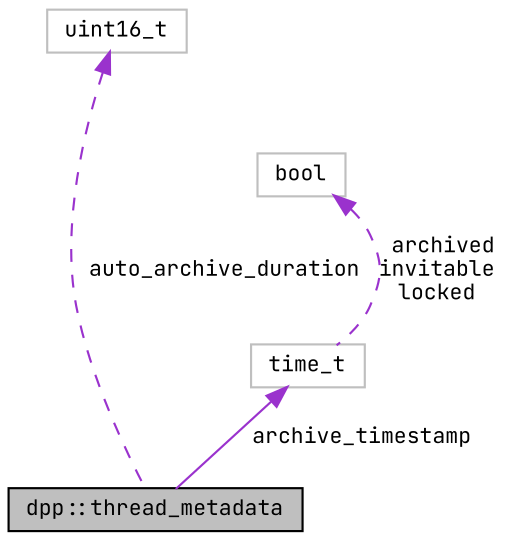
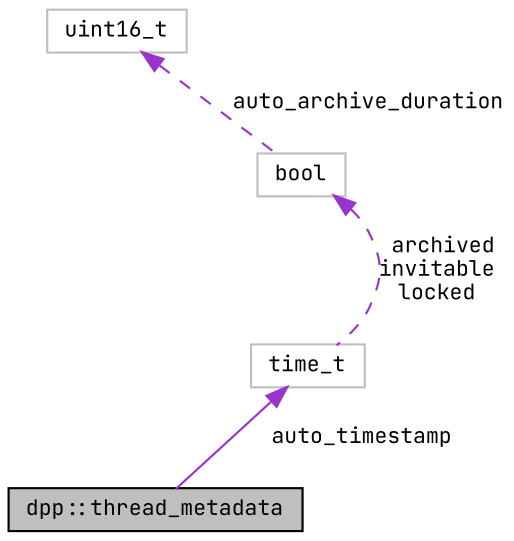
edge "dpp::thread_metadata" -> "uint16_t": now "bool" -> "uint16_t"
edge "dpp::thread_metadata" -> "time_t": label " archive_timestamp" -> " auto_timestamp"
